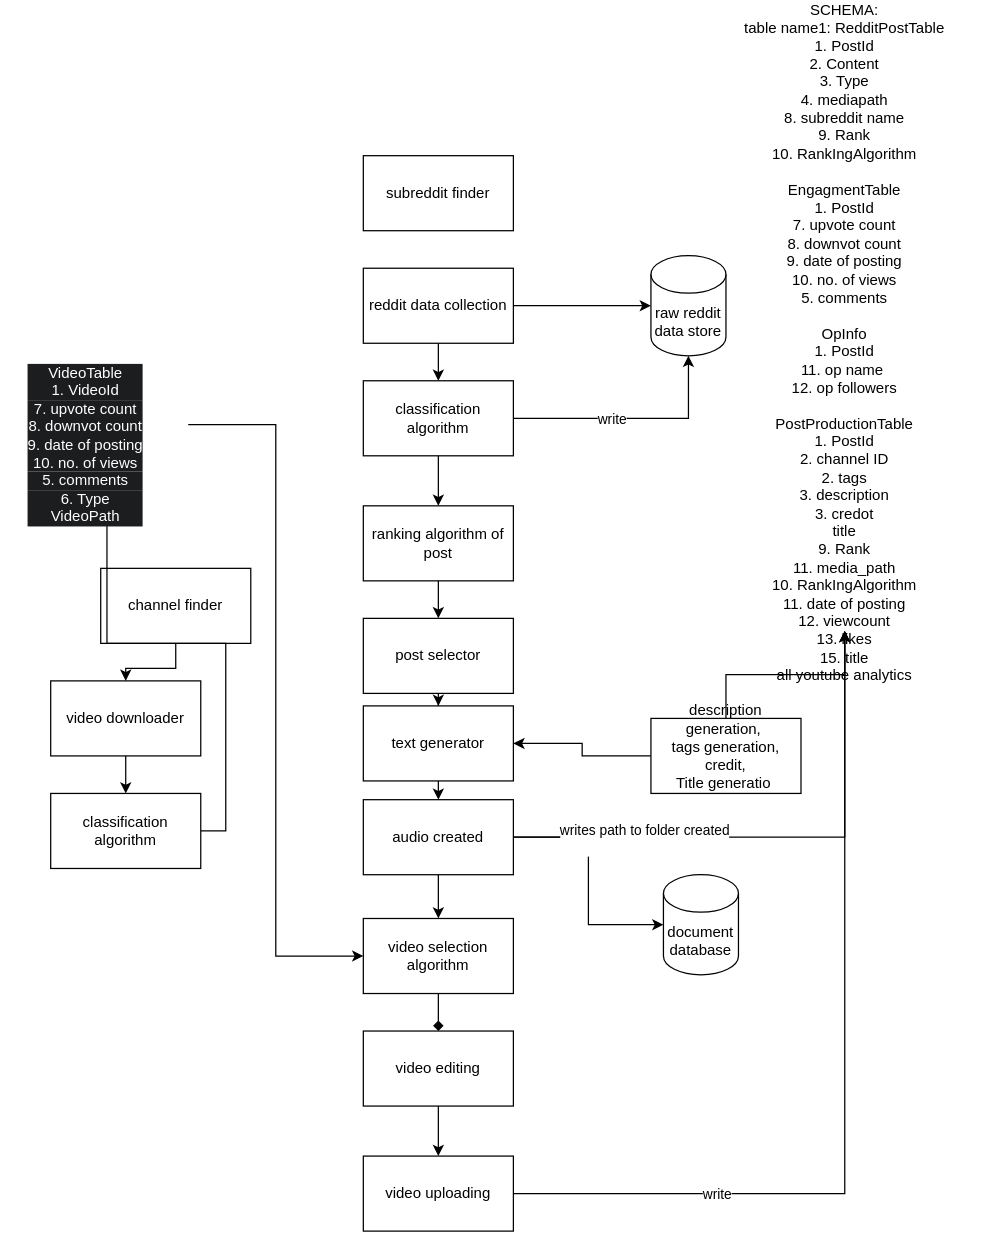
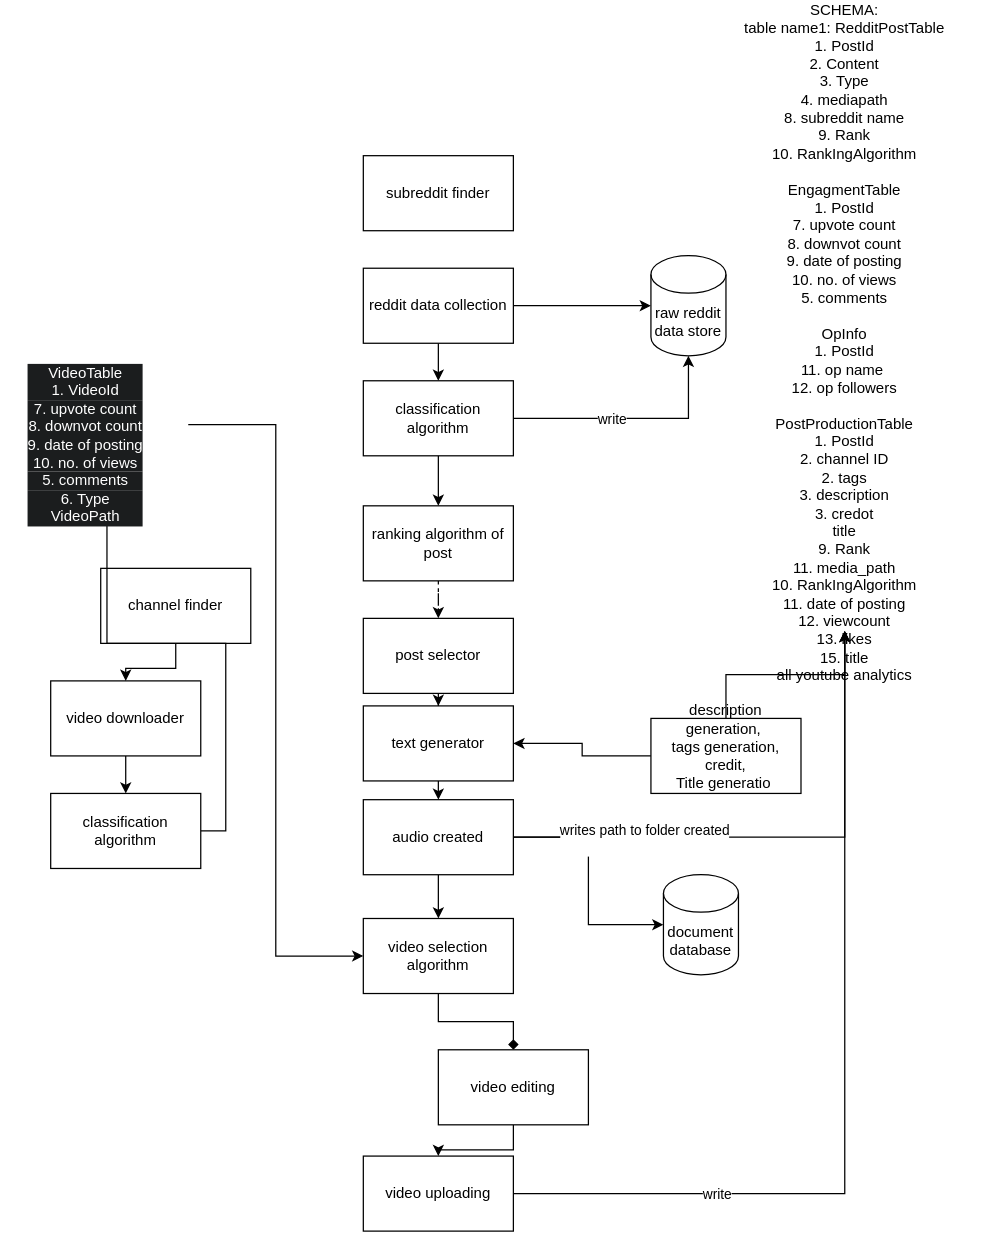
edge "ranking algorithm of post" -> "post selector": style solid -> dashed
node "video editing": moved (438, 1068) -> (513, 1087)
